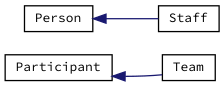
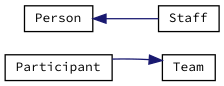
edge "Team" -> "Participant": reversed
